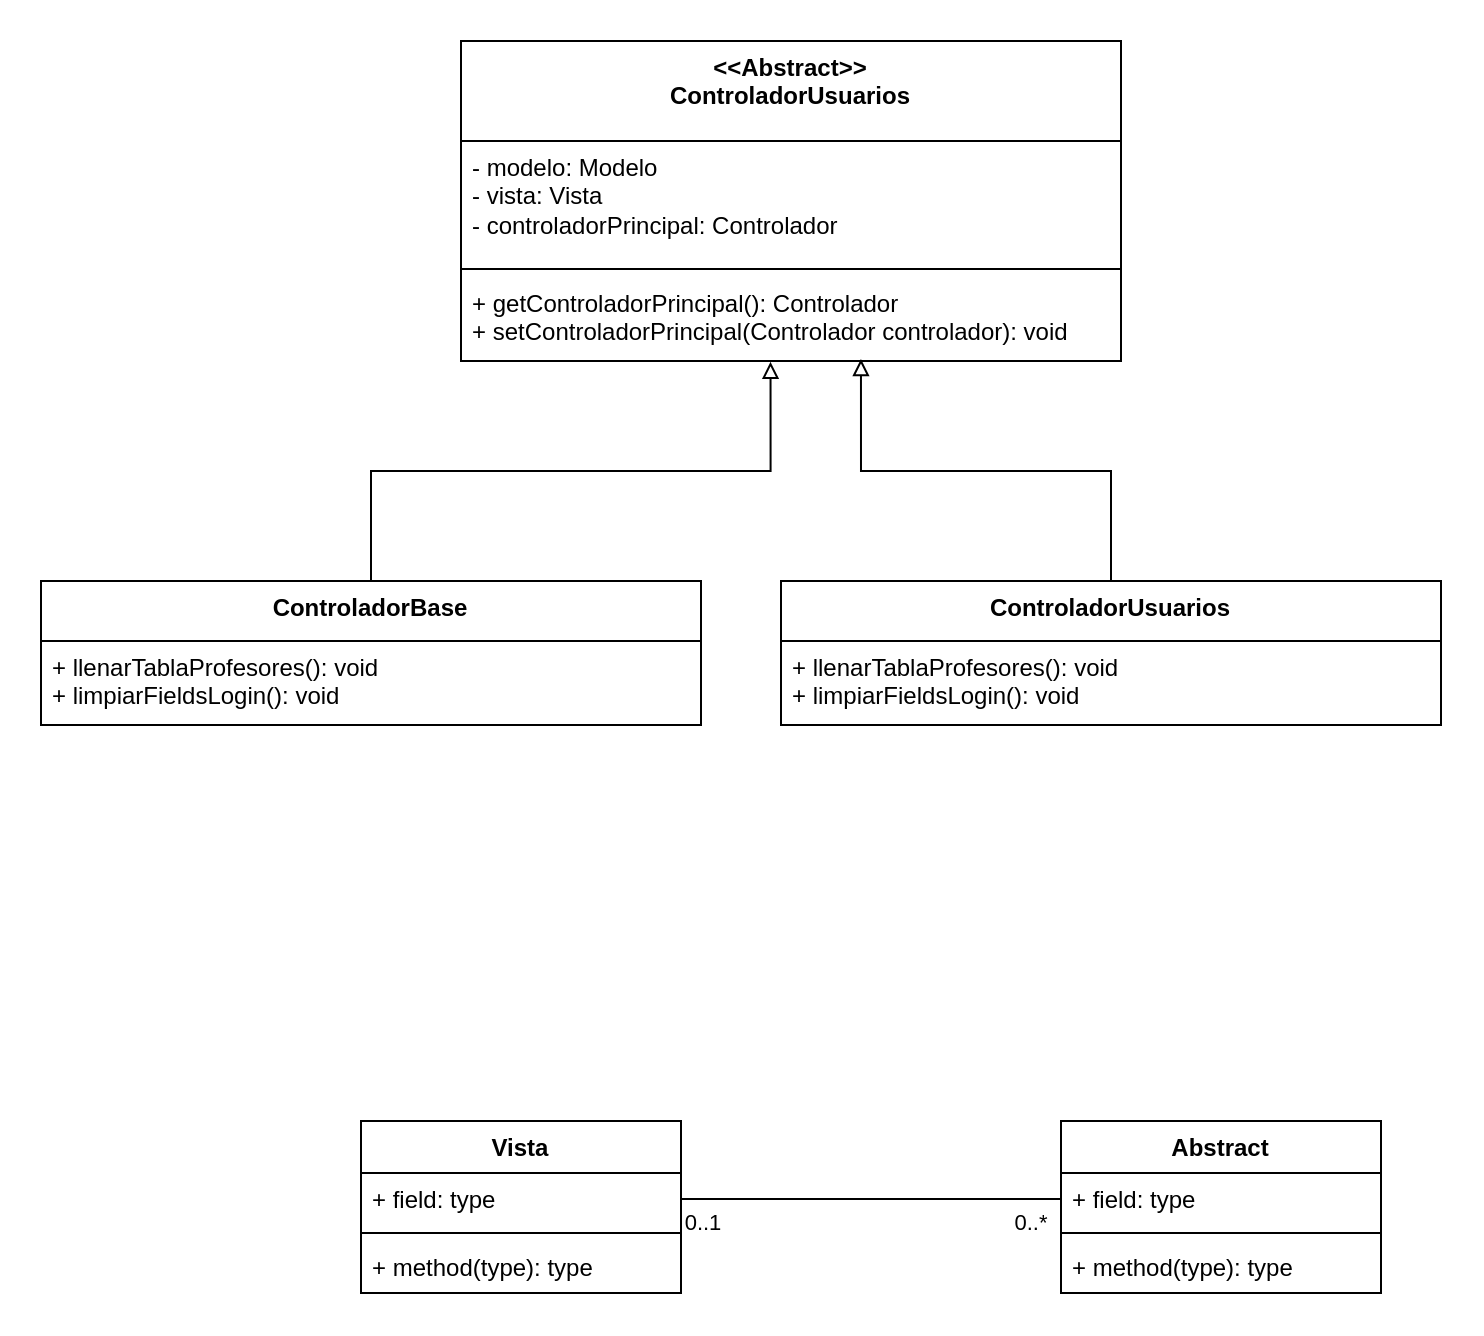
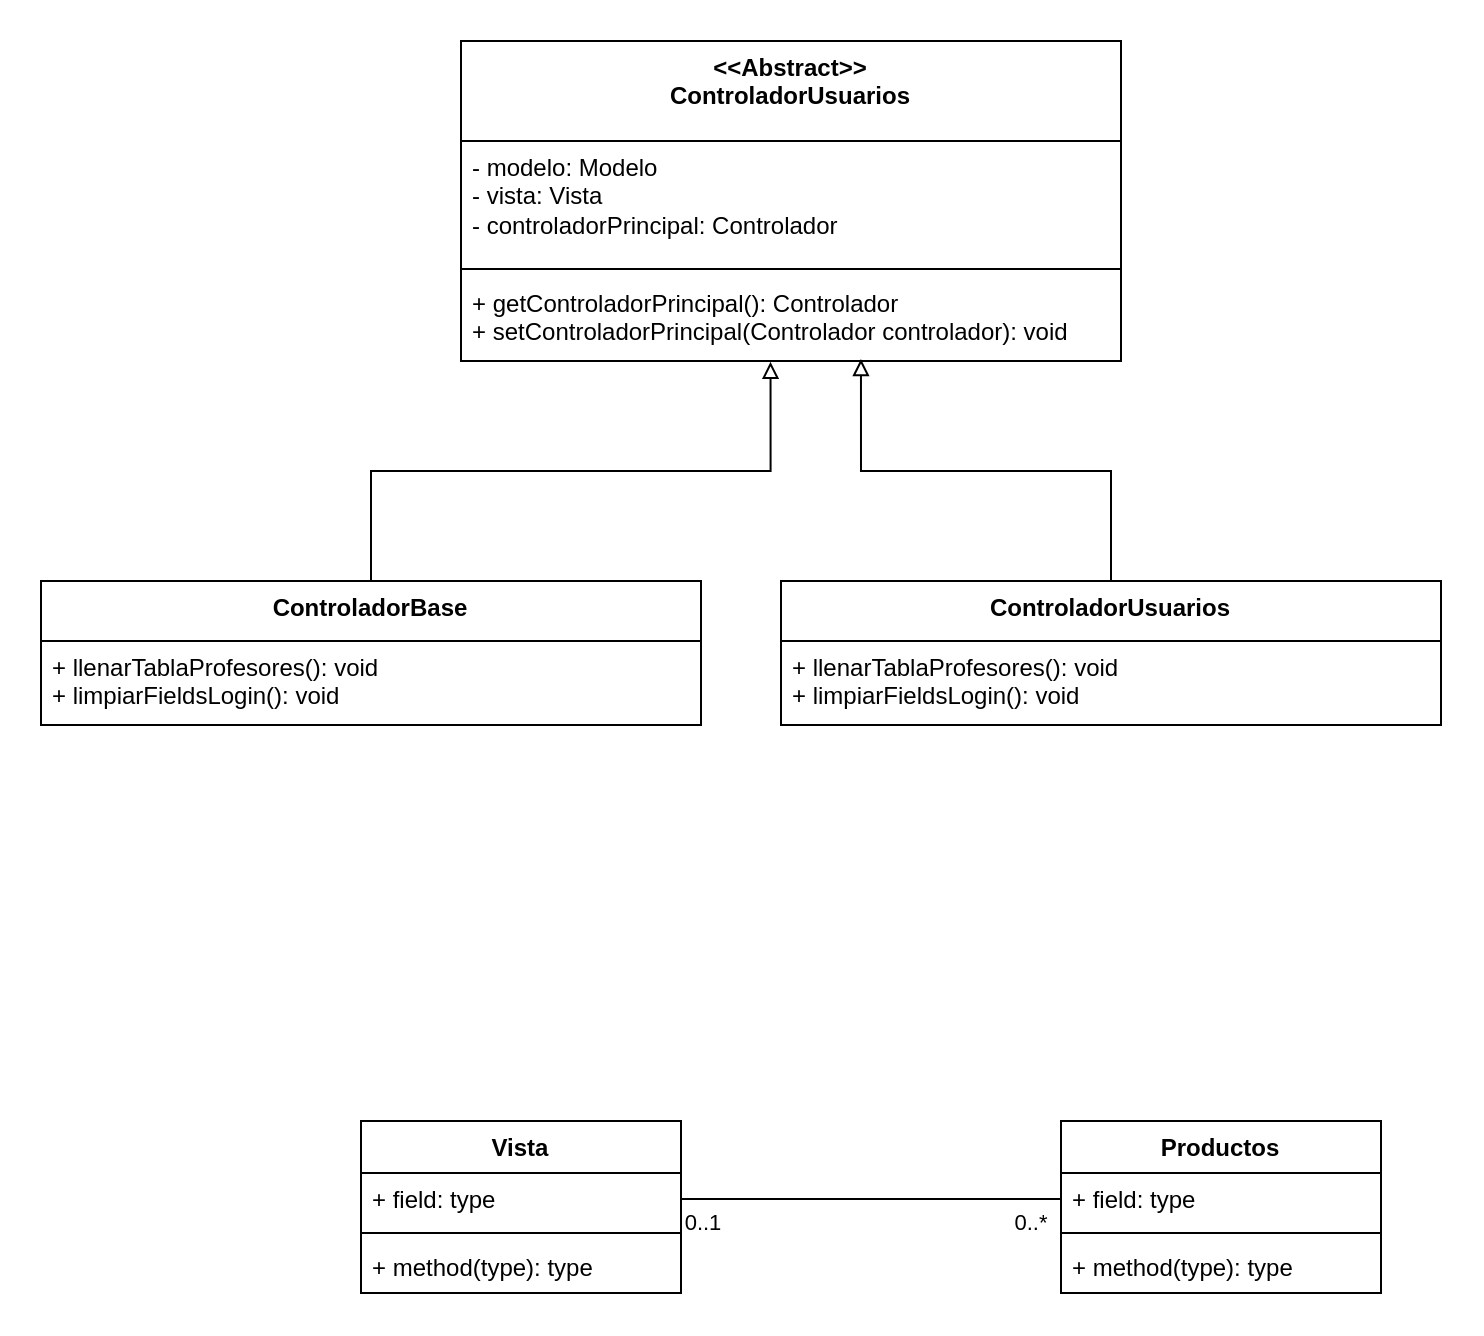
node "Abstract": label "Abstract" -> "Productos"
